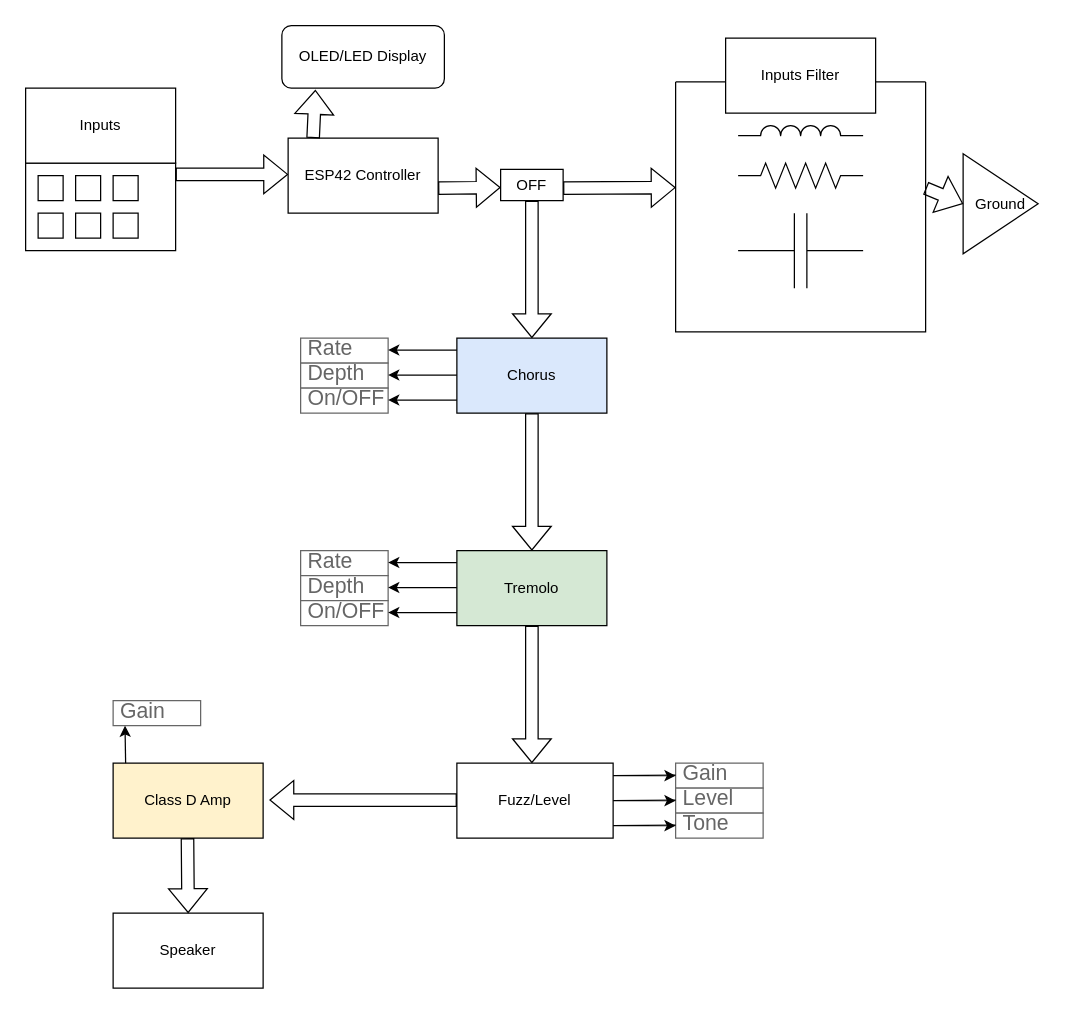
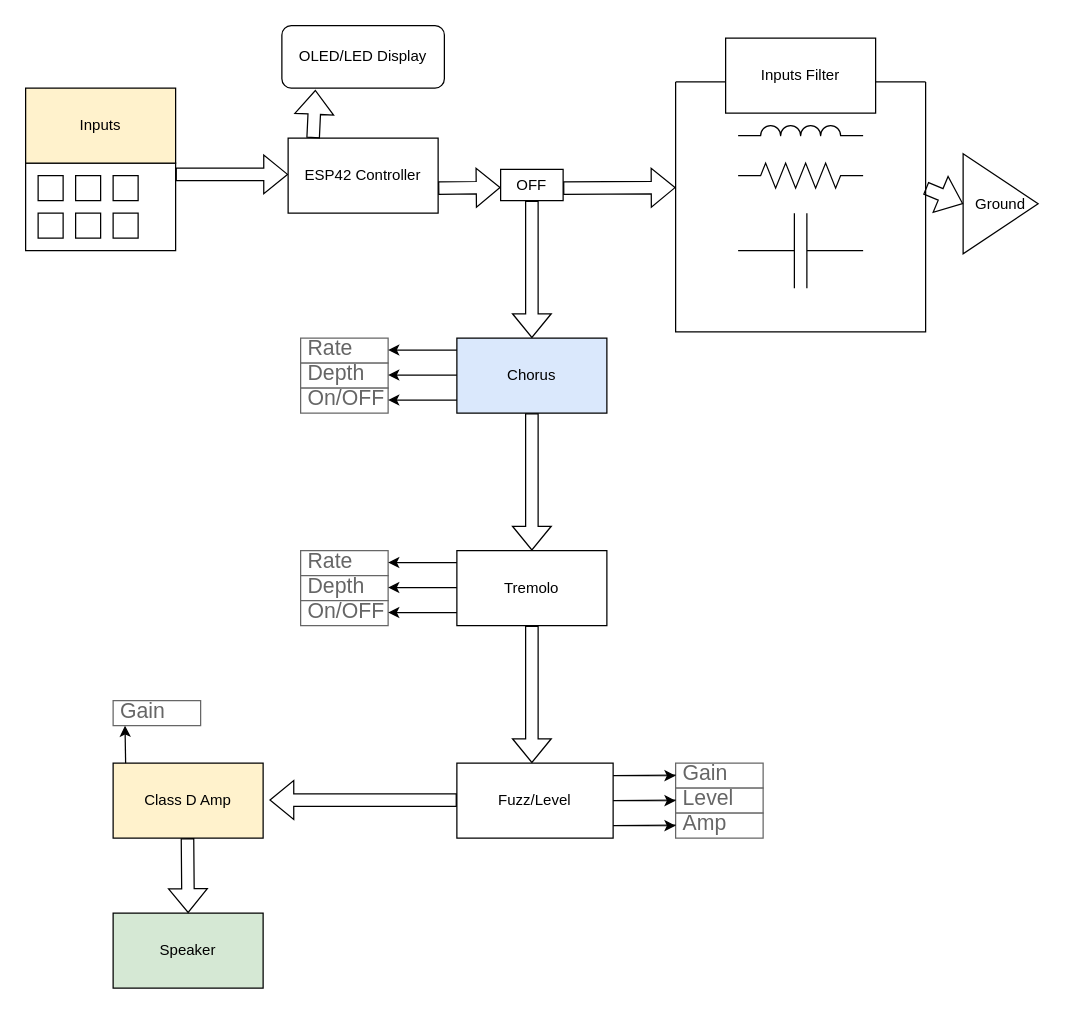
node "Inputs": fillcolor #ffffff -> #fff2cc
node "Tremolo": fillcolor #d5e8d4 -> #ffffff
node "Tone": label "Tone" -> "Amp"
node "Speaker": fillcolor #ffffff -> #d5e8d4
